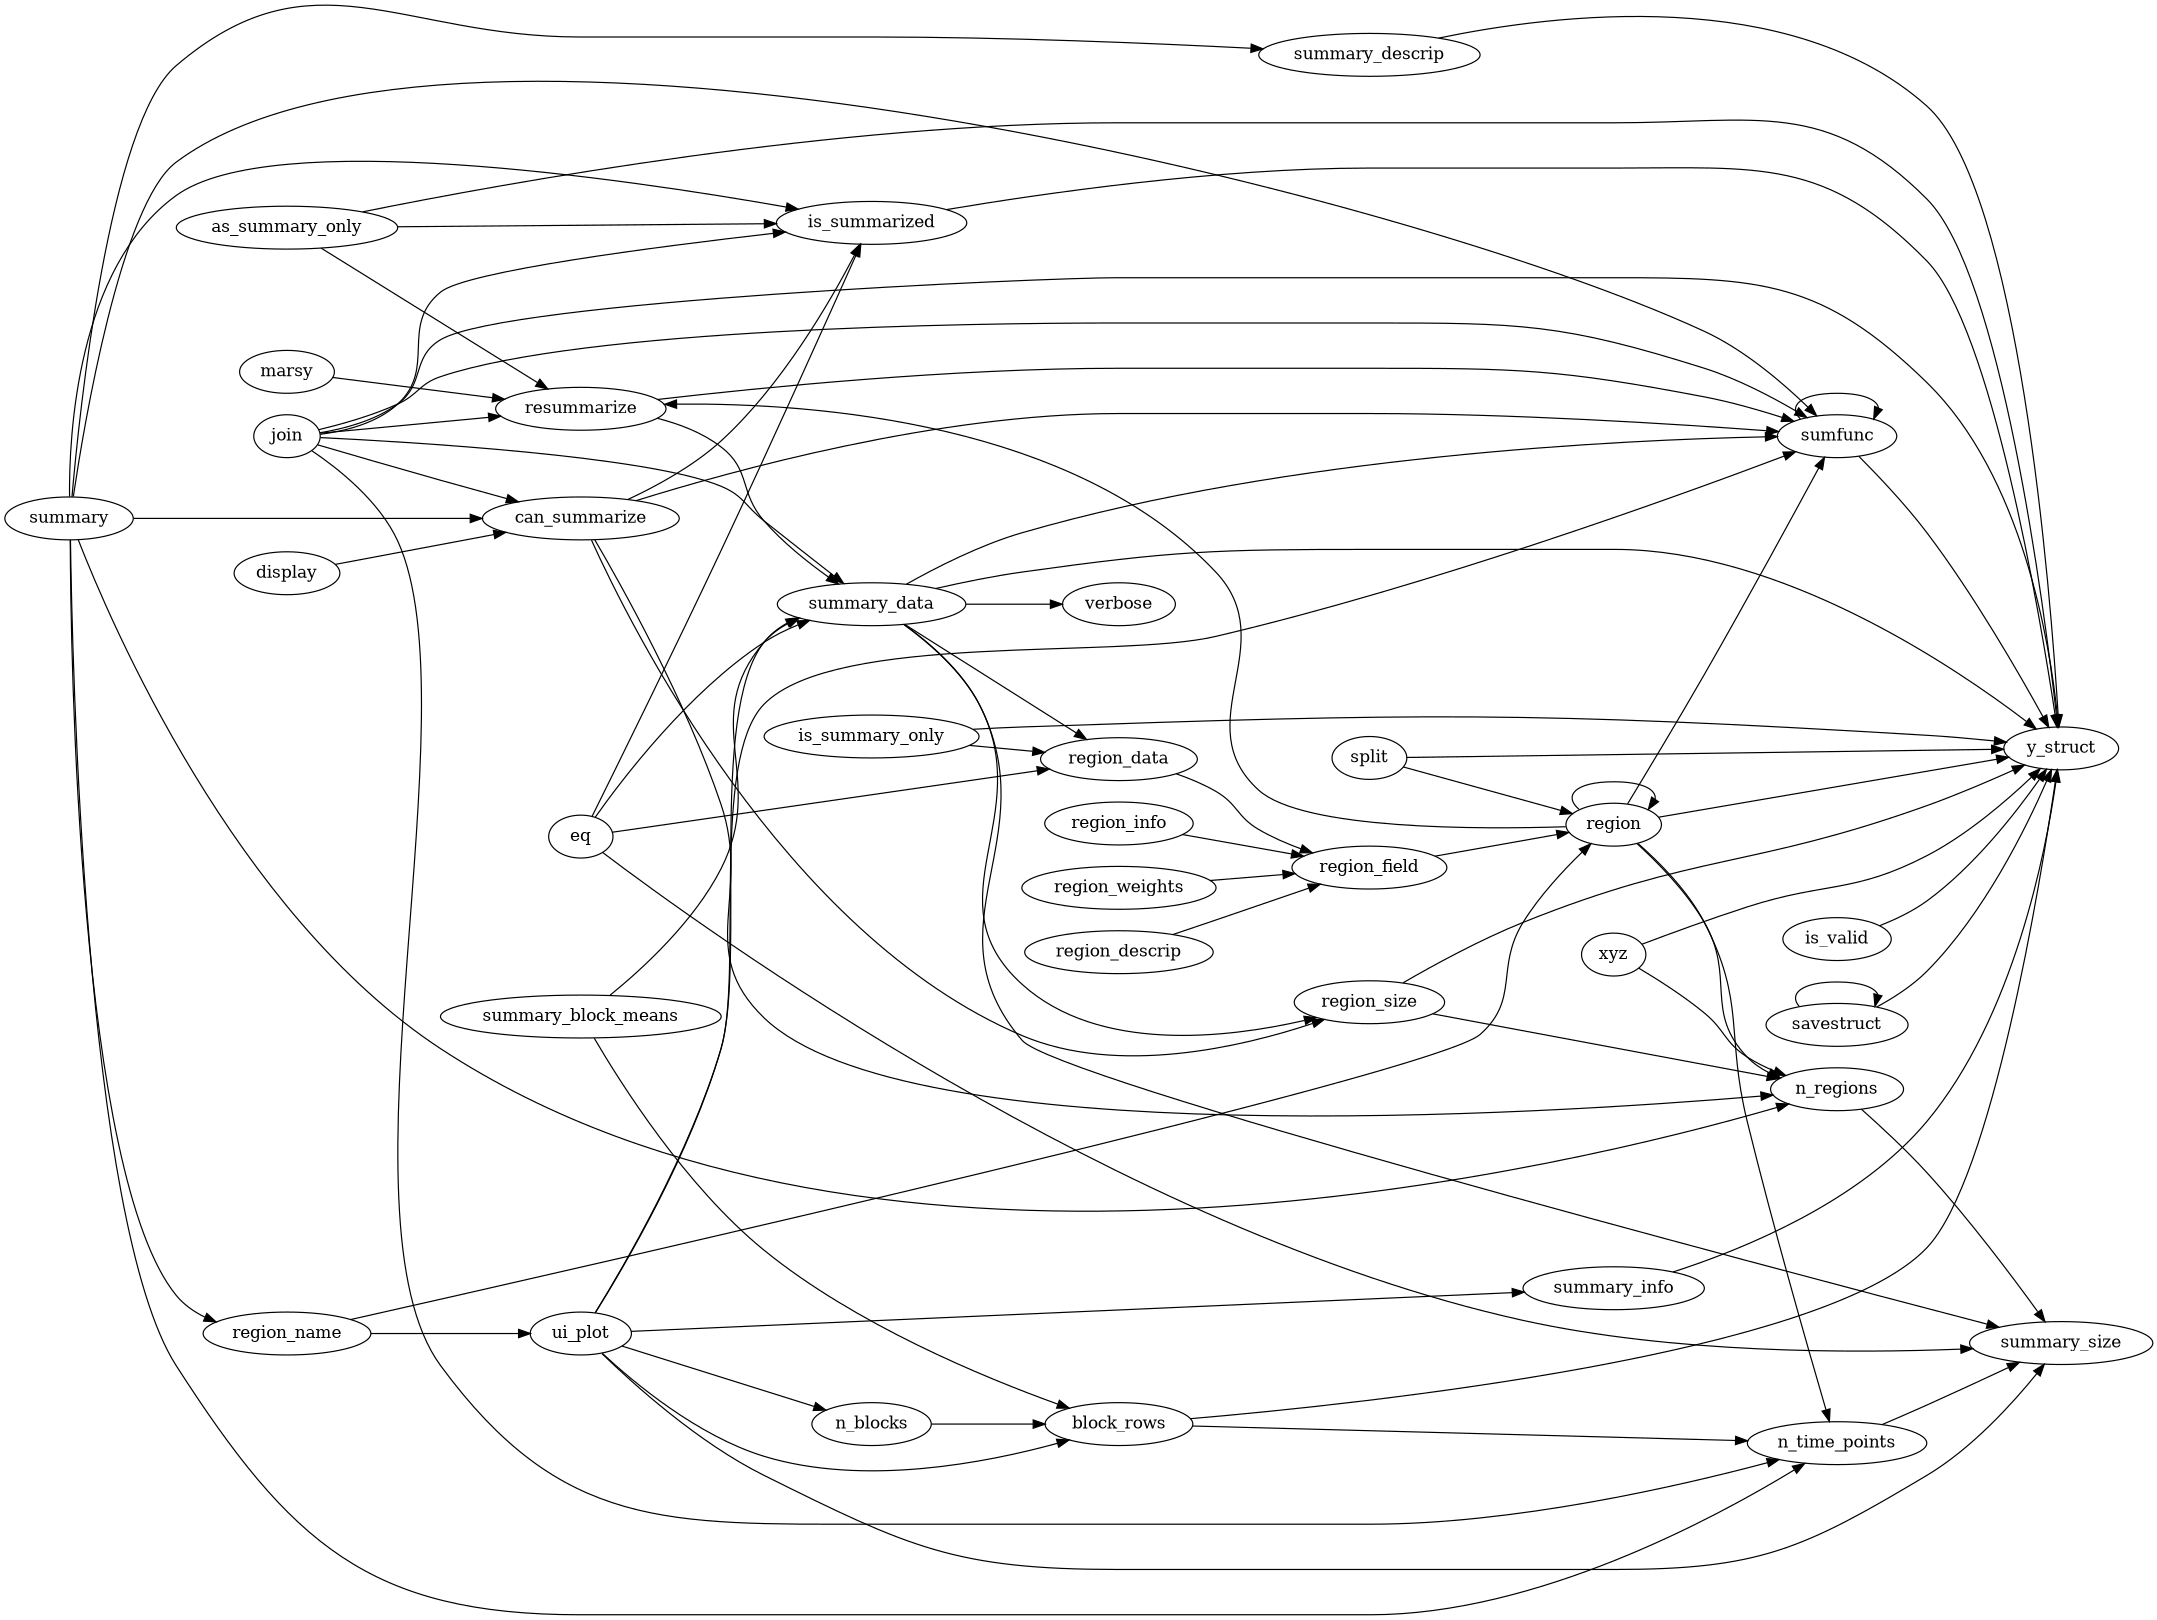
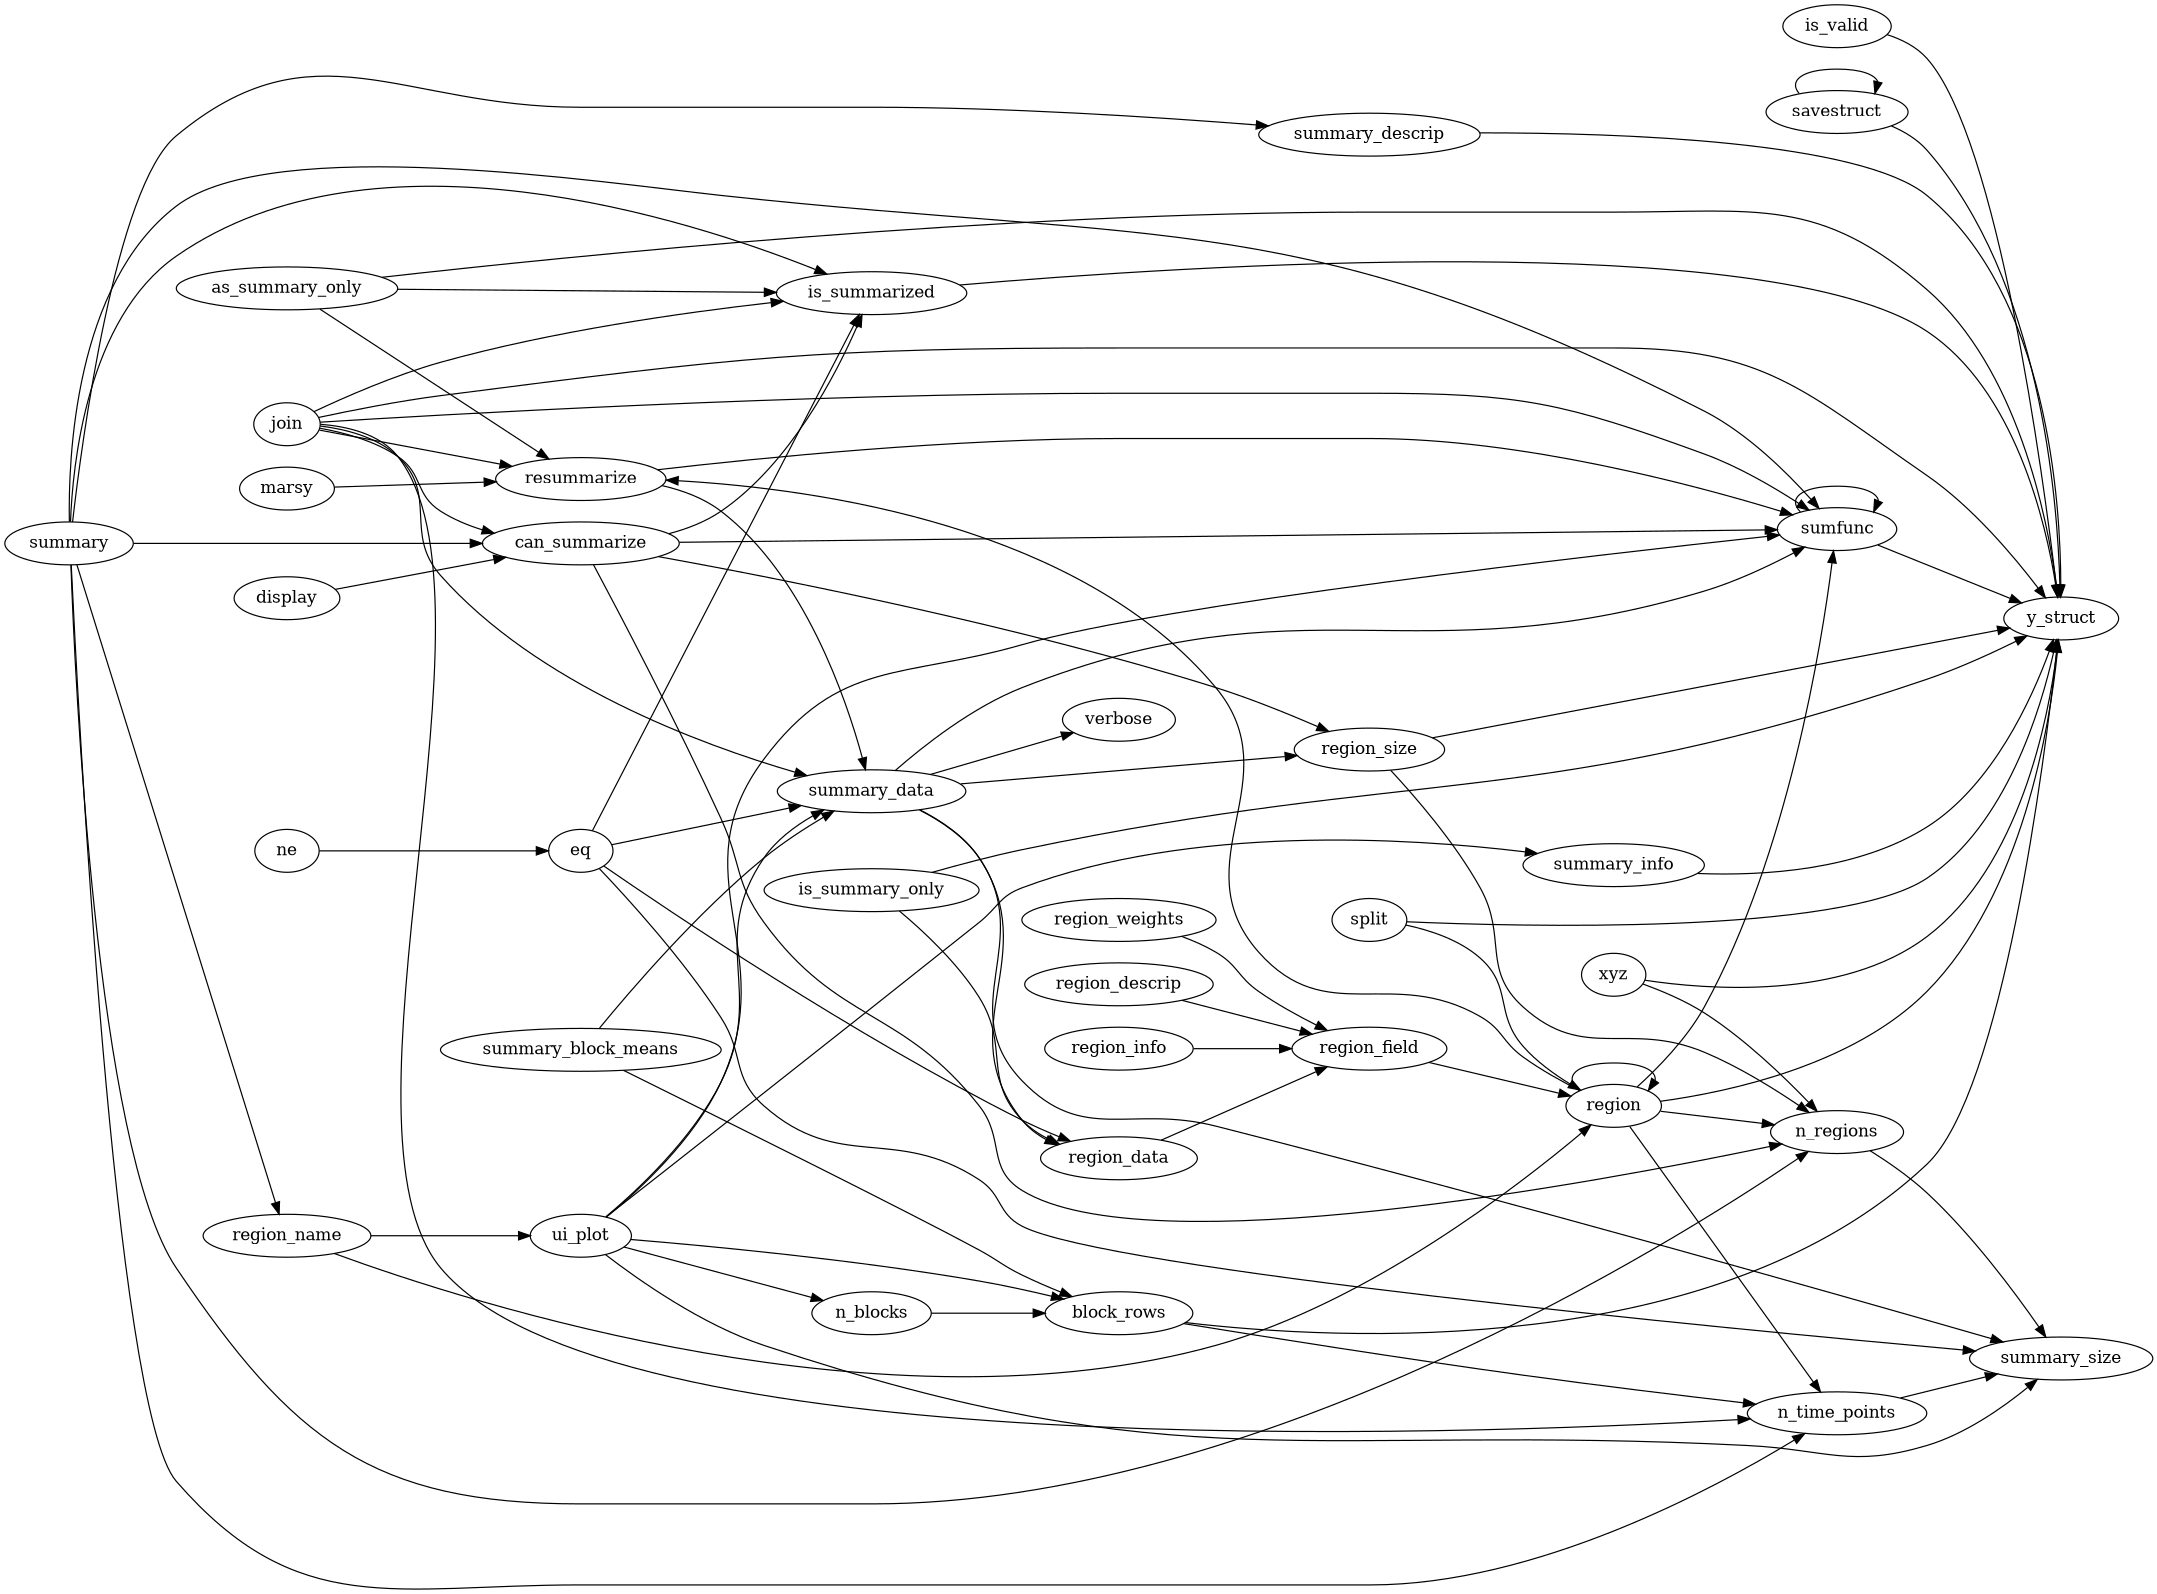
edge "summary_data" -> "y_struct": removed
node "ne": added
